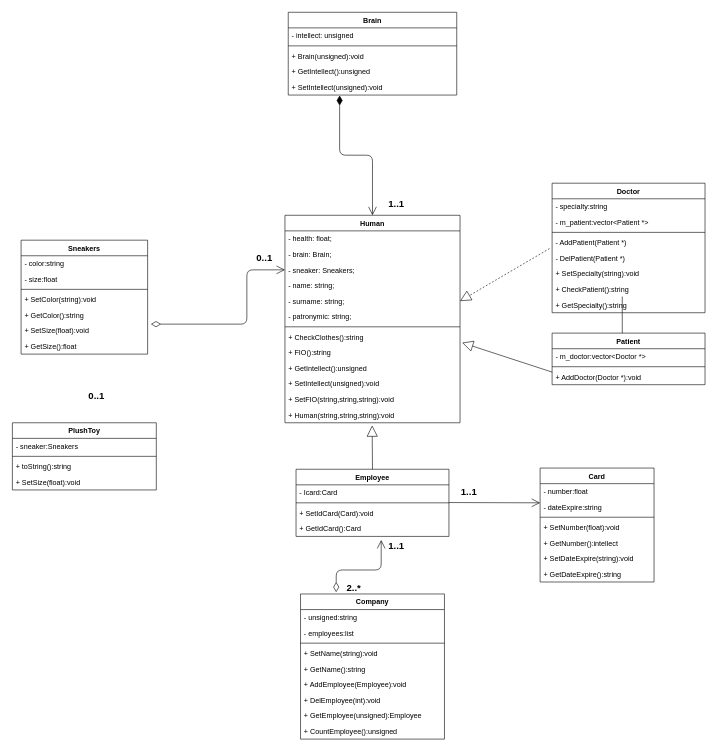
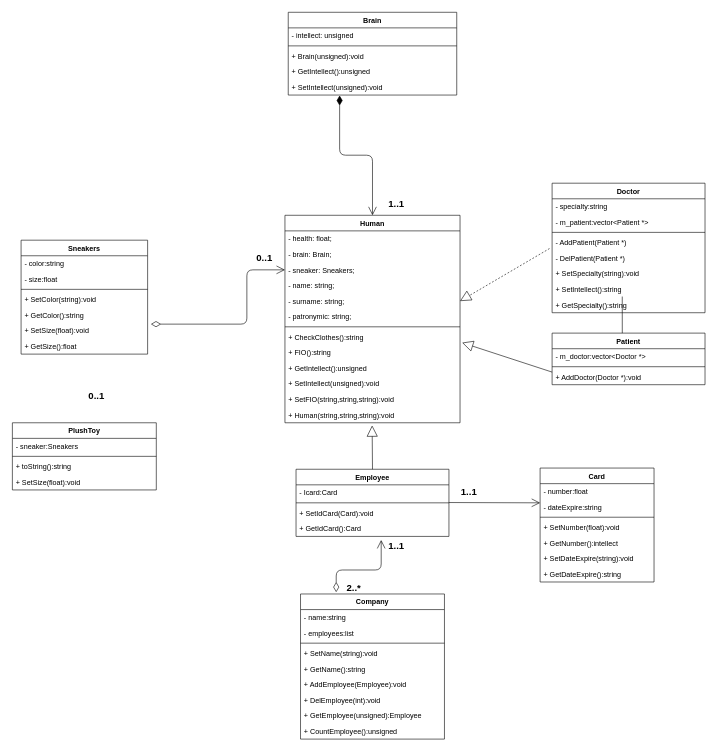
node "+ CheckPatient():string": label "+ CheckPatient():string" -> "+ SetIntellect():string"
node "- unsigned:string": label "- unsigned:string" -> "- name:string"
